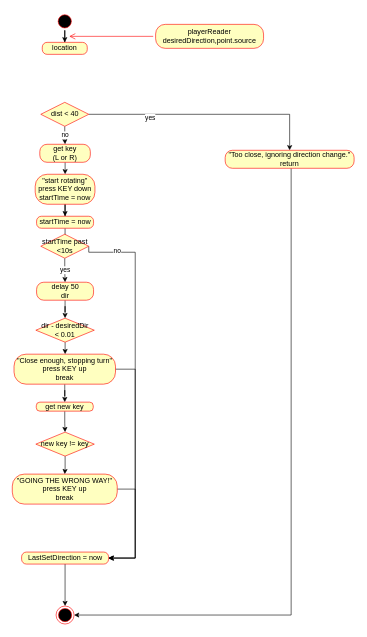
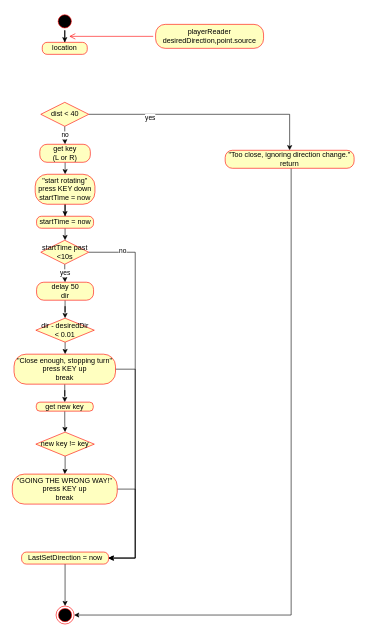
node "startTime past <10s": moved (65, 246) -> (65, 252)
